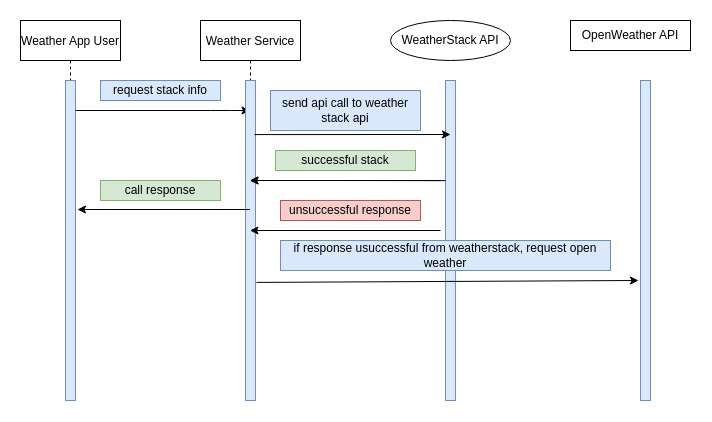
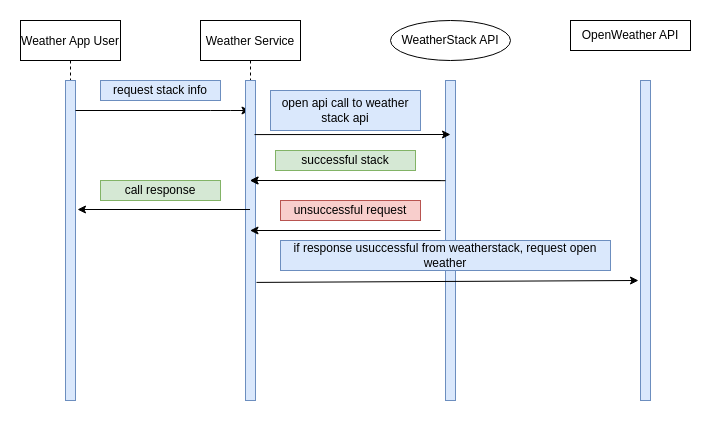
node "send api call to weather stack api": label "send api call to weather stack api" -> "open api call to weather stack api"
node "unsuccessful response": label "unsuccessful response" -> "unsuccessful request"
